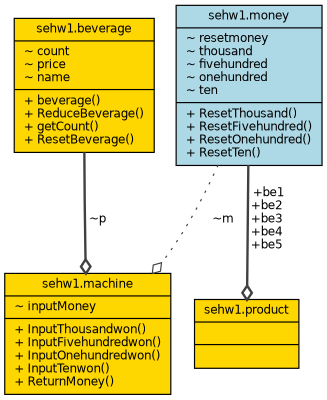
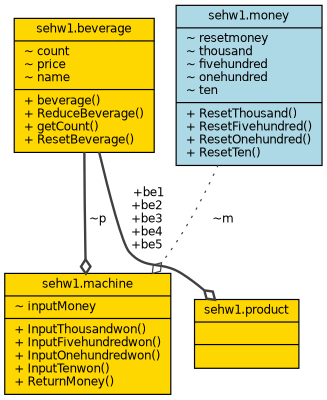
edge "sehw1.money" -> "sehw1.product": now "sehw1.beverage" -> "sehw1.product"
